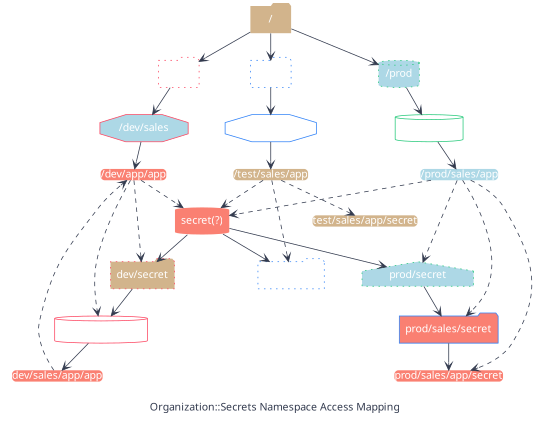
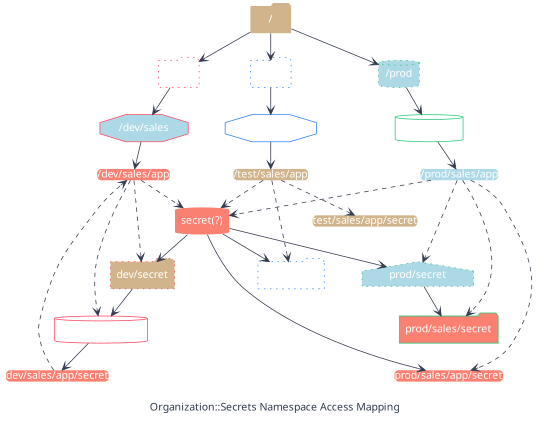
node "/dev/app/app": label "/dev/app/app" -> "/dev/sales/app"
node "prod/sales/secret": color #2f81f7 -> #27c97b
edge "prod/sales/secret" -> "prod/sales/app/secret": now "secret(?)" -> "prod/sales/app/secret"
node "dev/sales/app/app": label "dev/sales/app/app" -> "dev/sales/app/secret"
